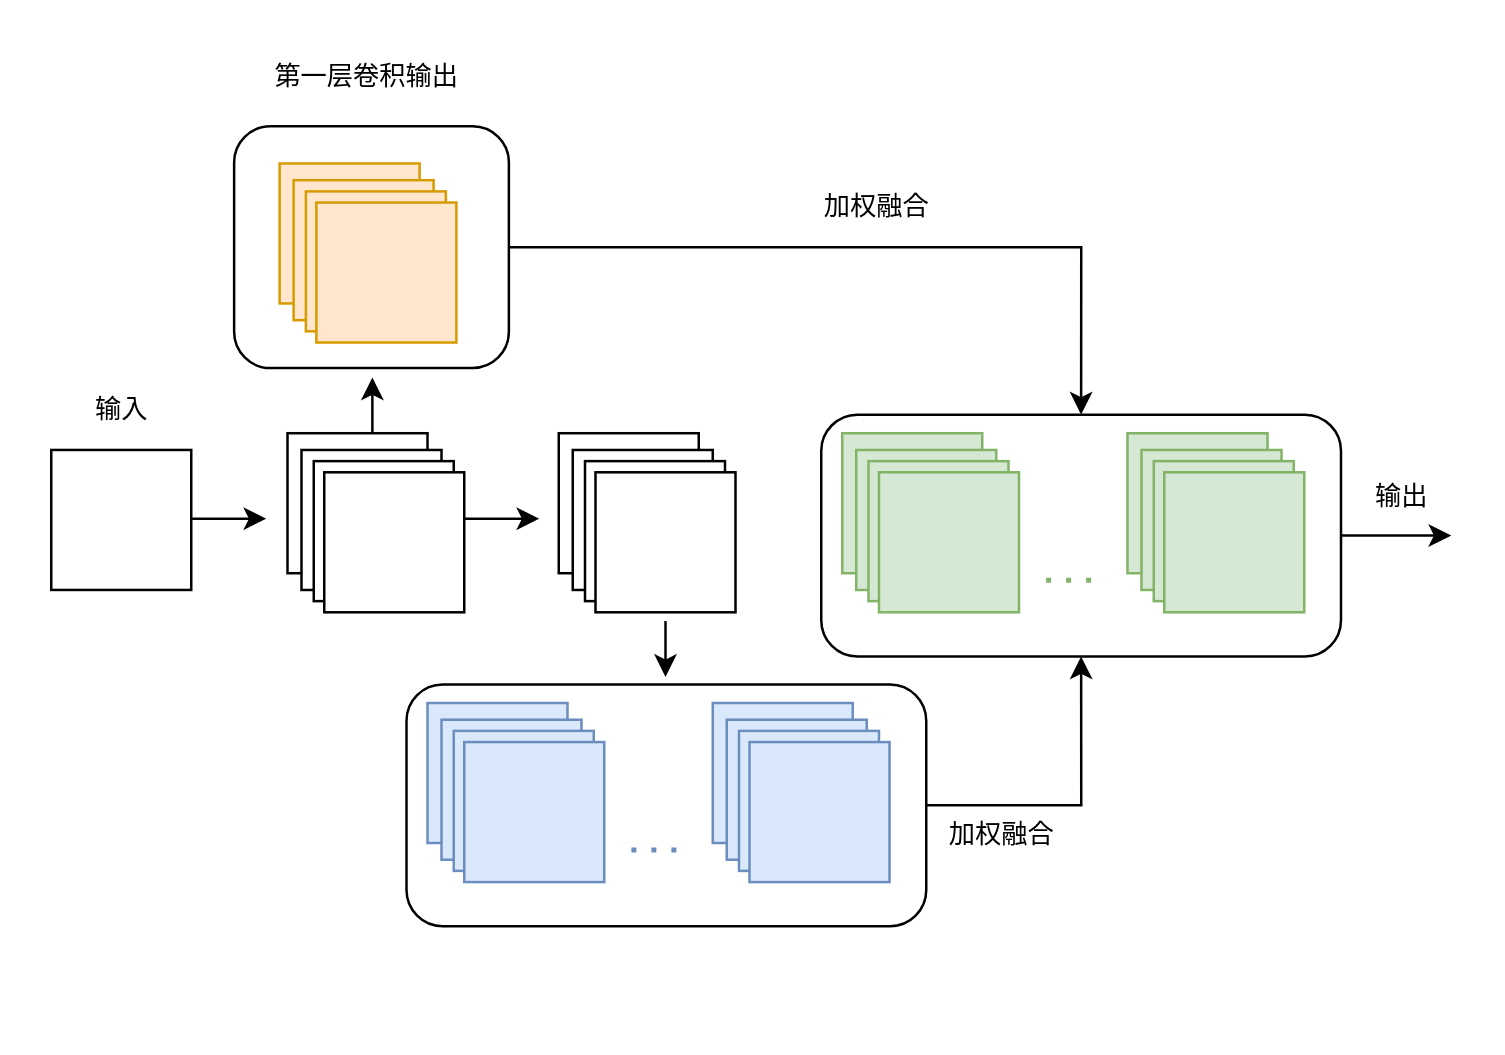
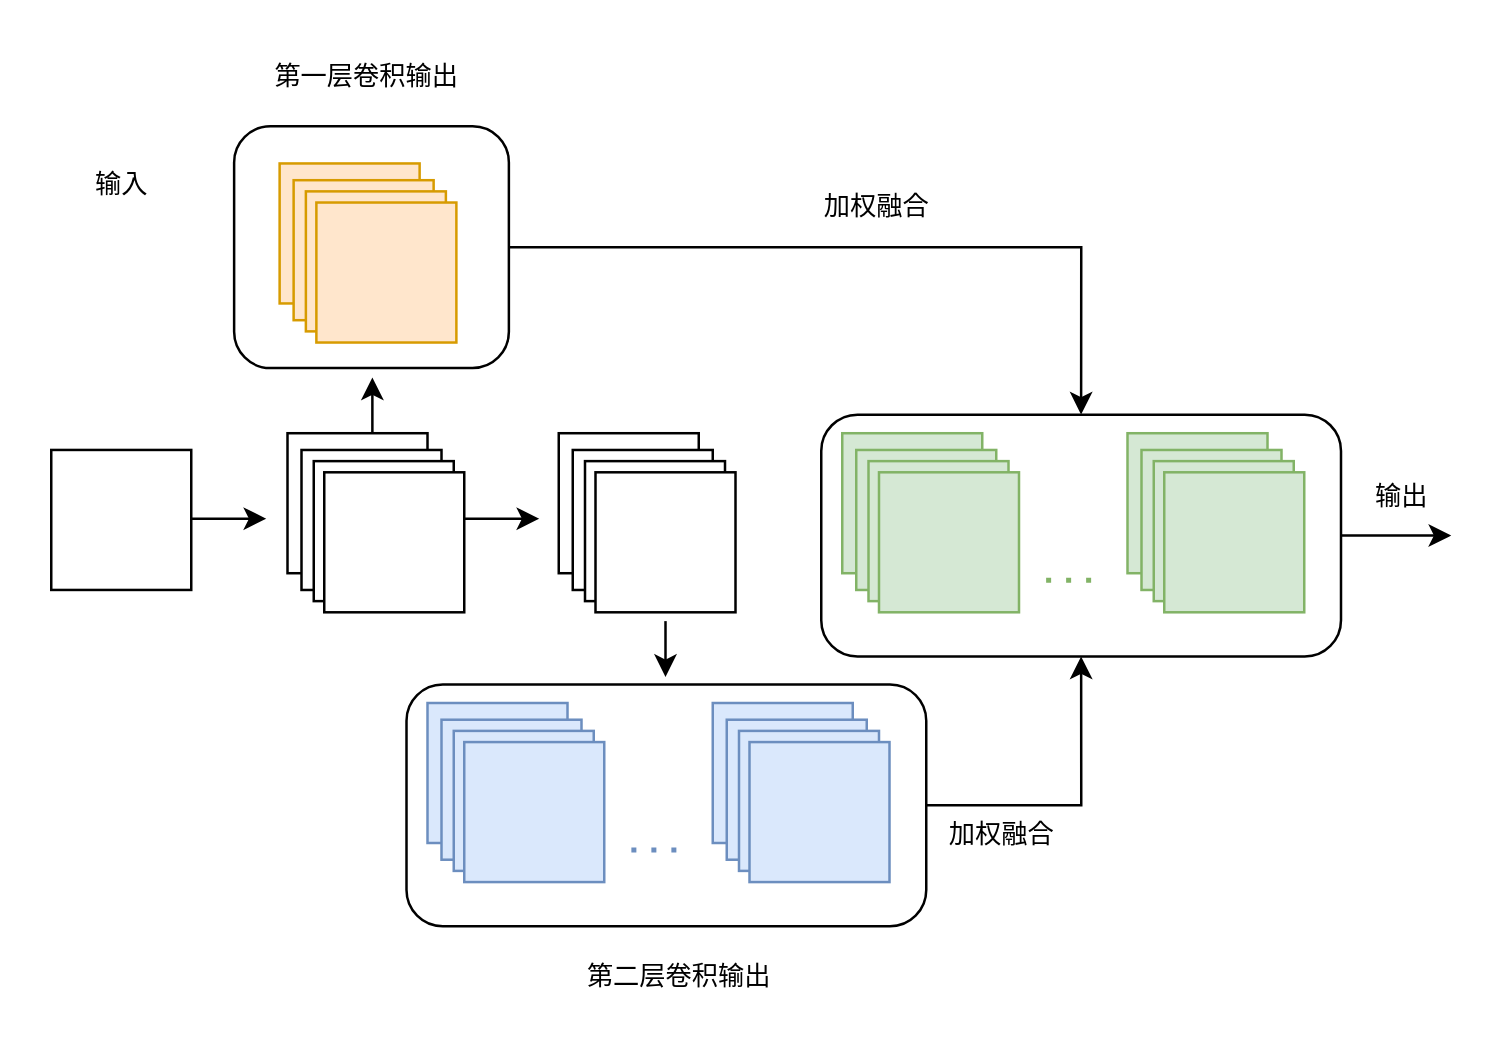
node "输入": moved (121, 408) -> (121, 183)
node "第二层卷积输出": added
